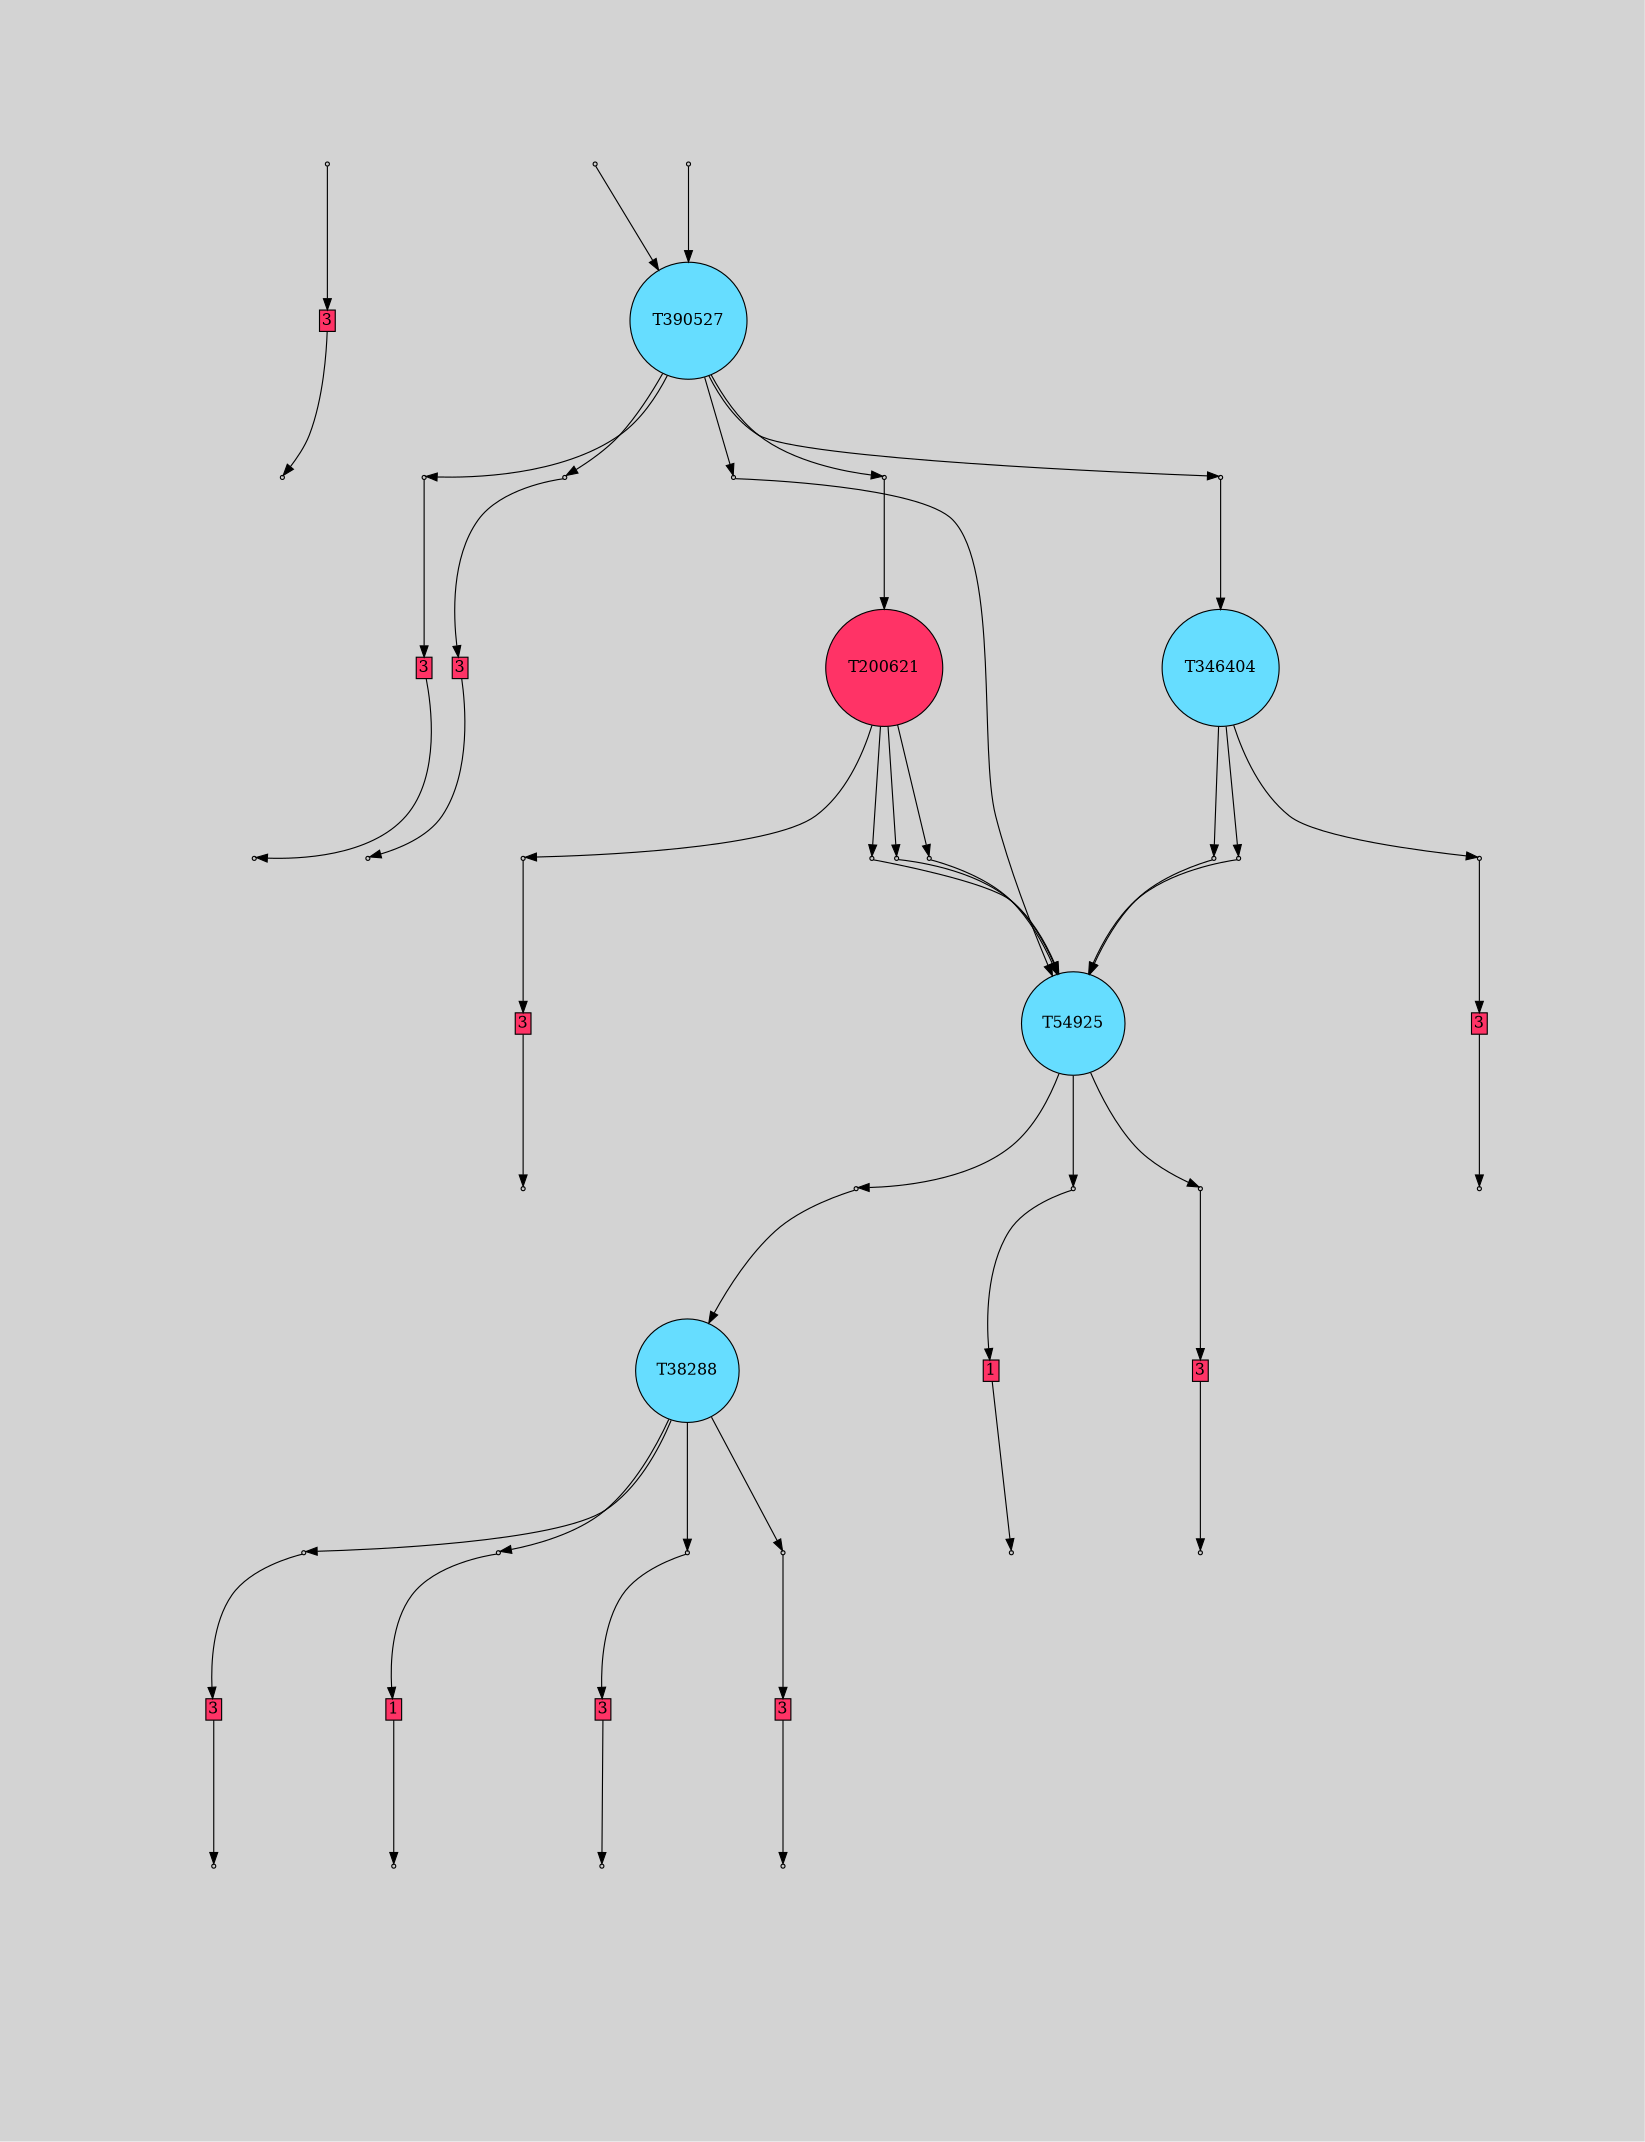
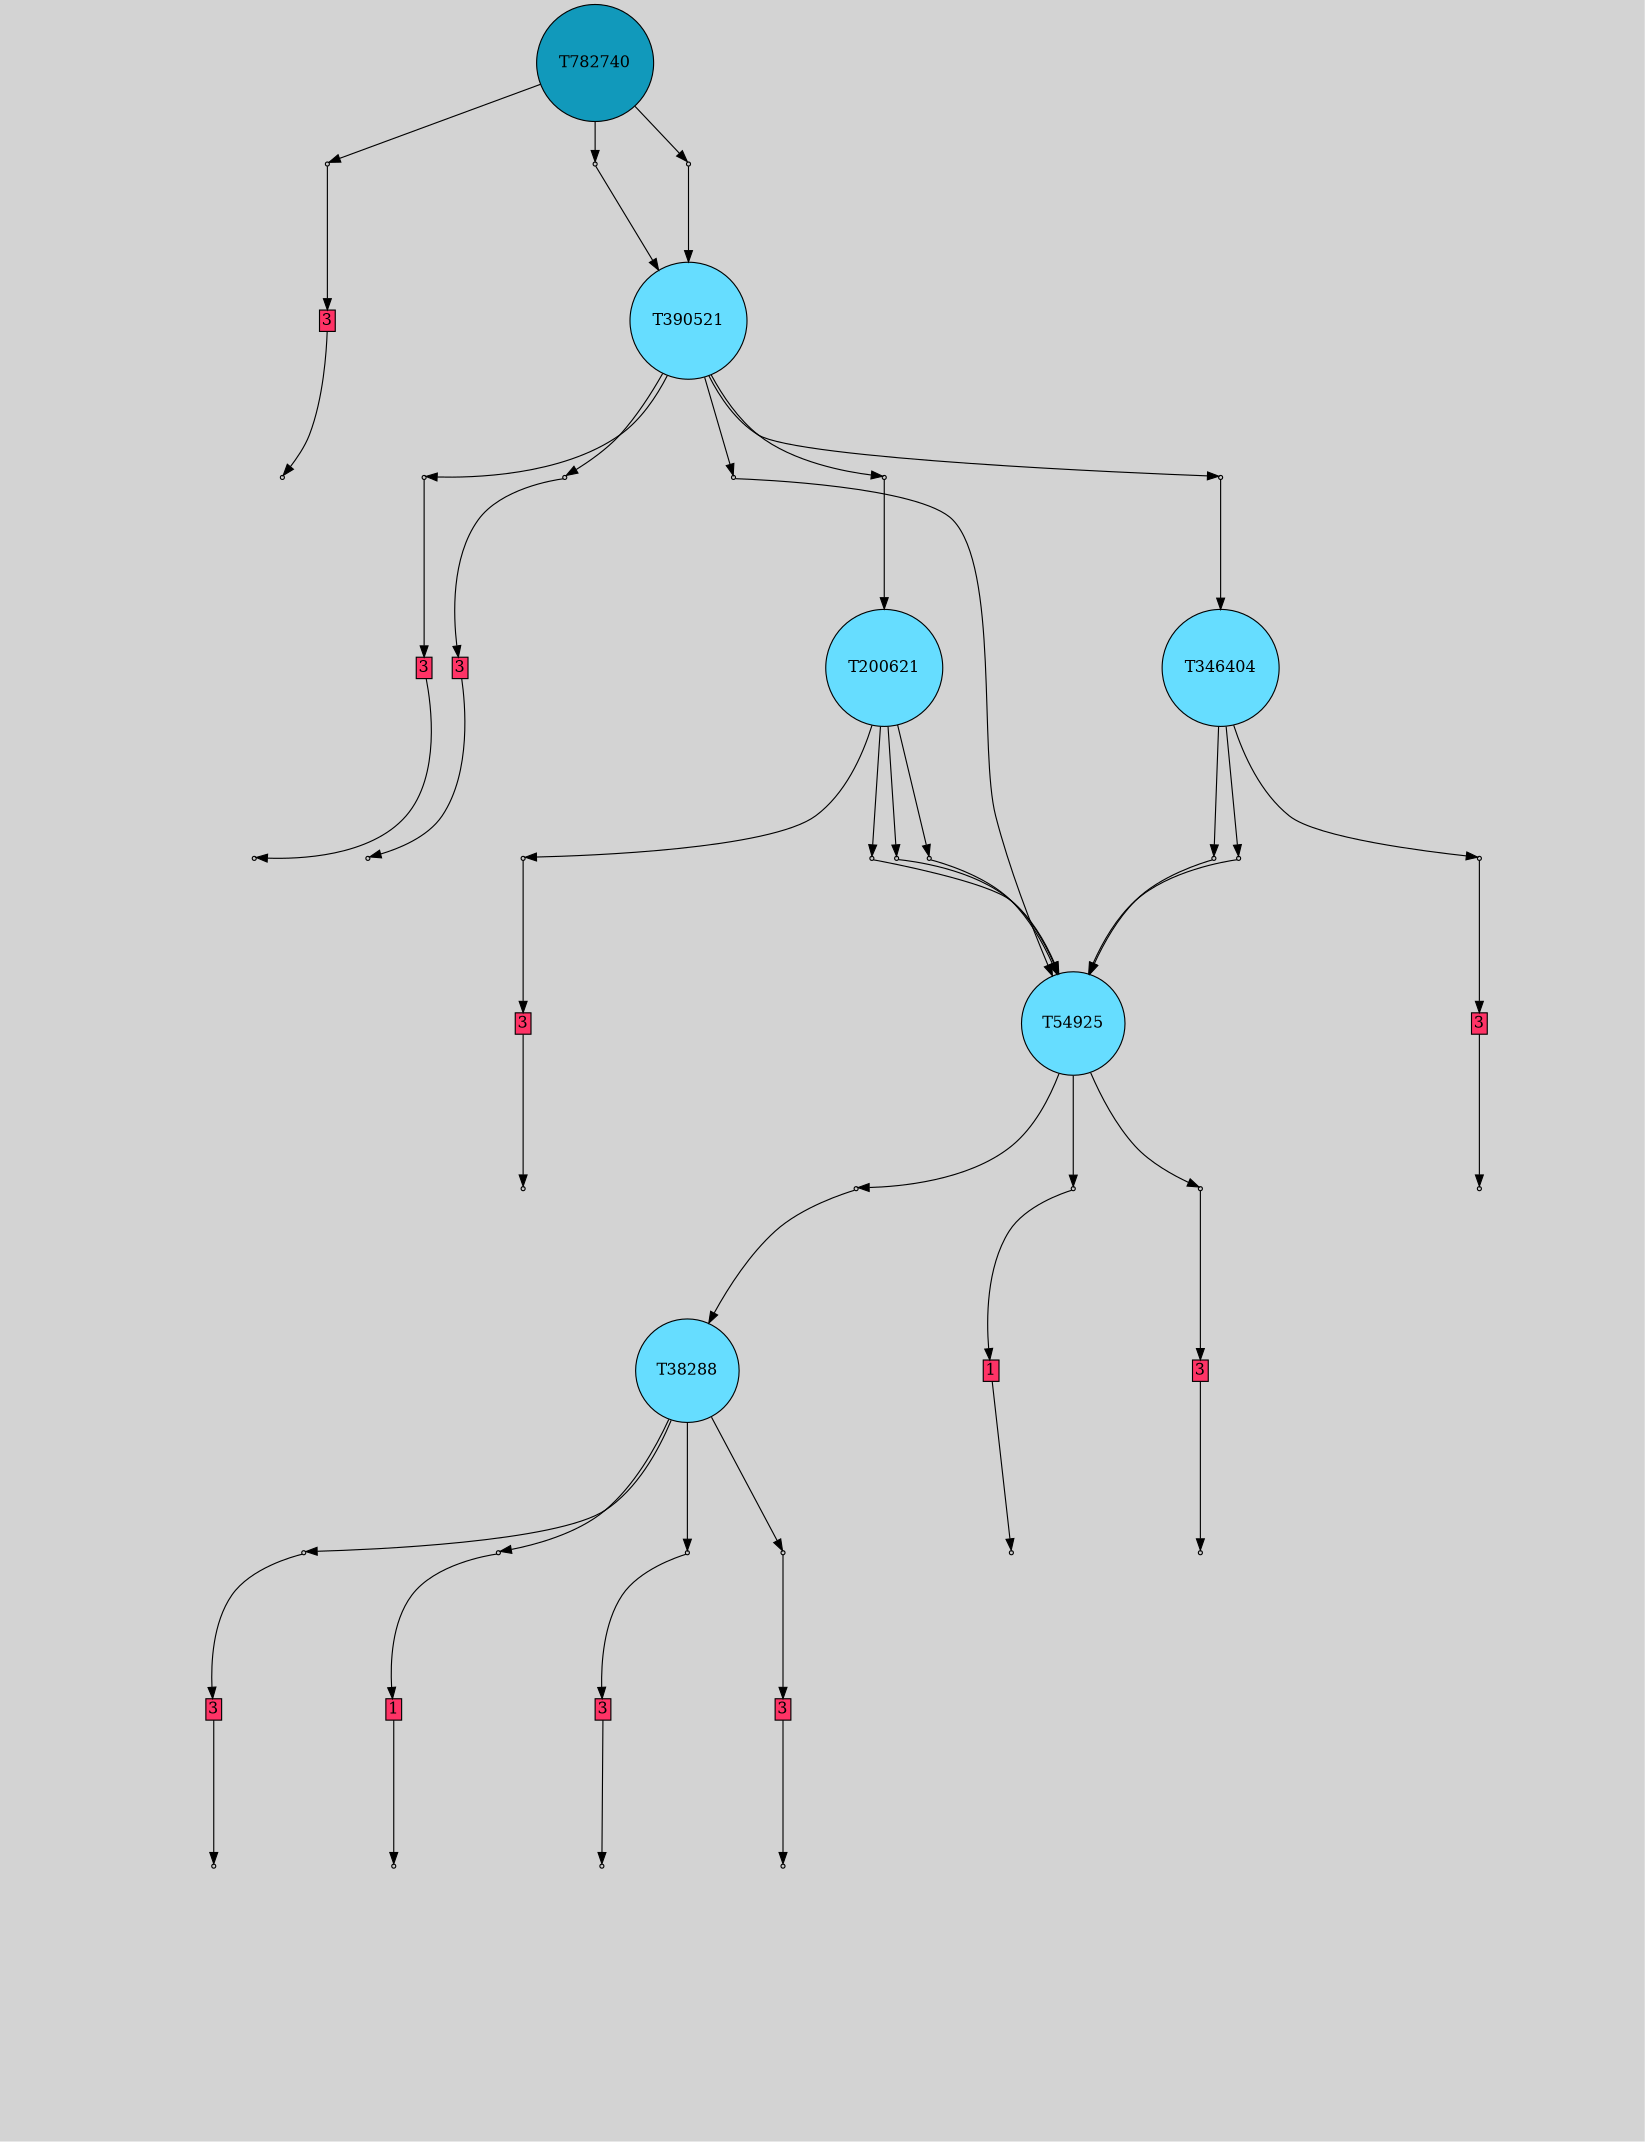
node "T782740": added
node "T390527": label "T390527" -> "T390521"
node "T200621": fillcolor #ff3366 -> #66ddff
